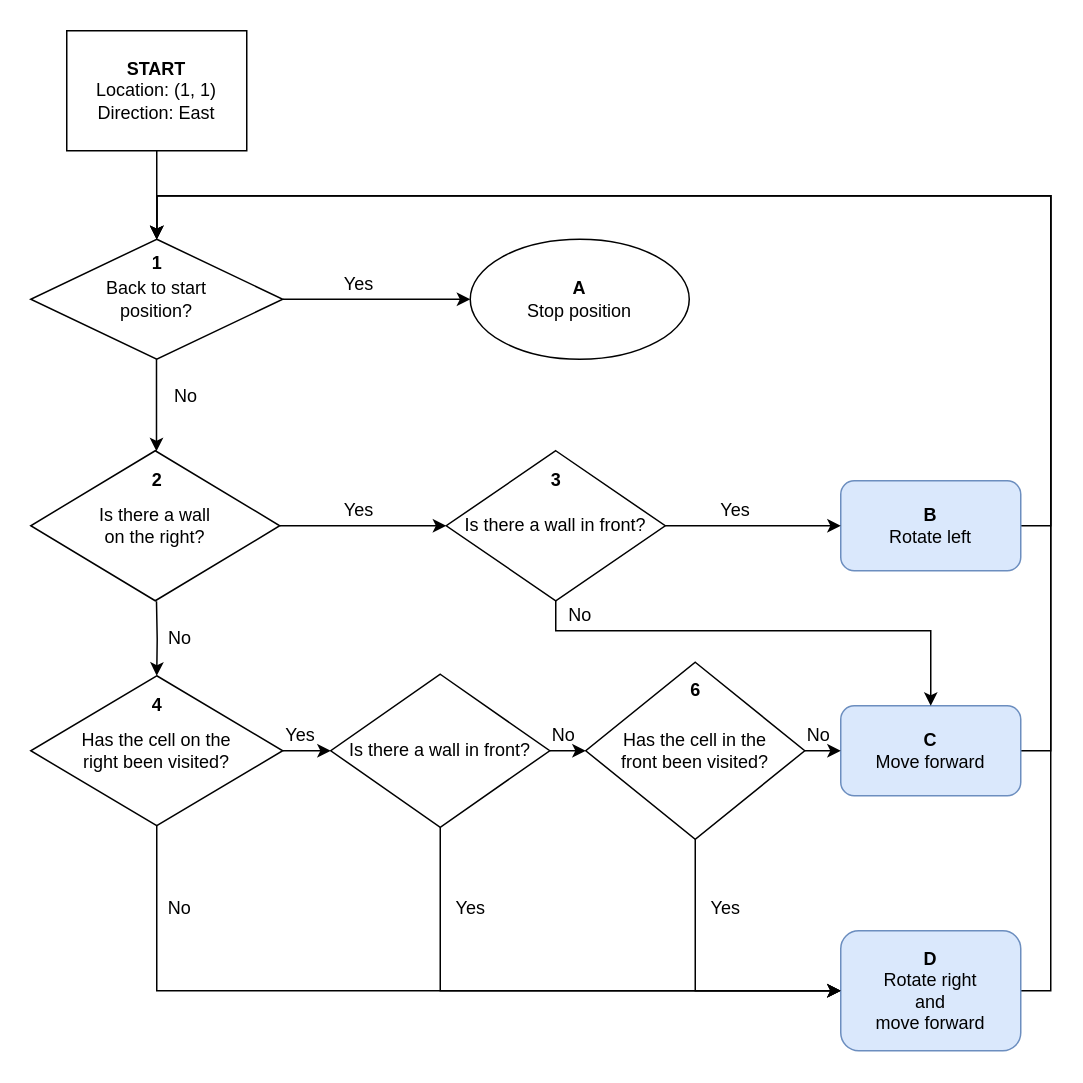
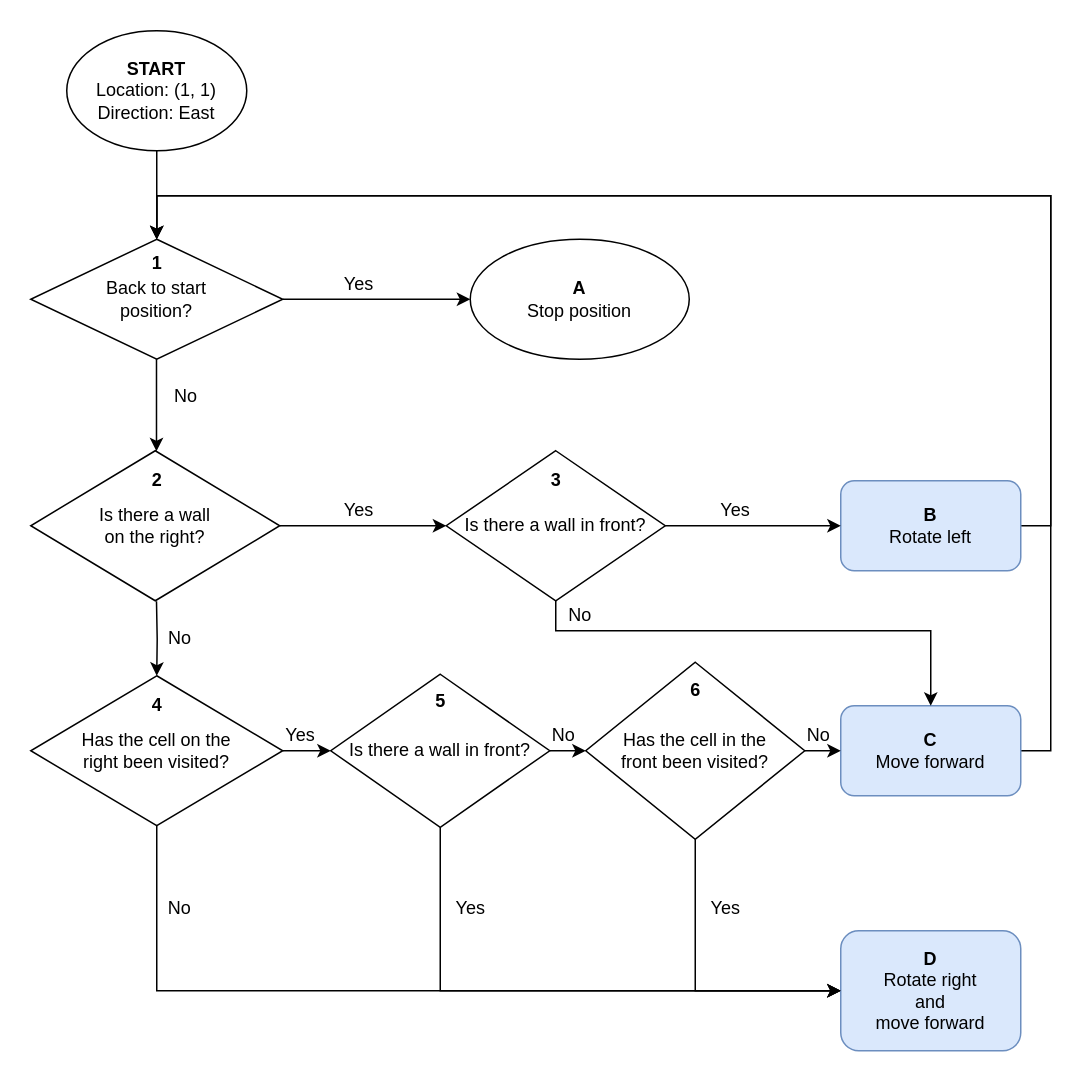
node "START Location: (1, 1) Direction: East": shape rectangle -> ellipse
node "5": added
edge "D Rotate right and move forward" -> "Back to start position?": removed
